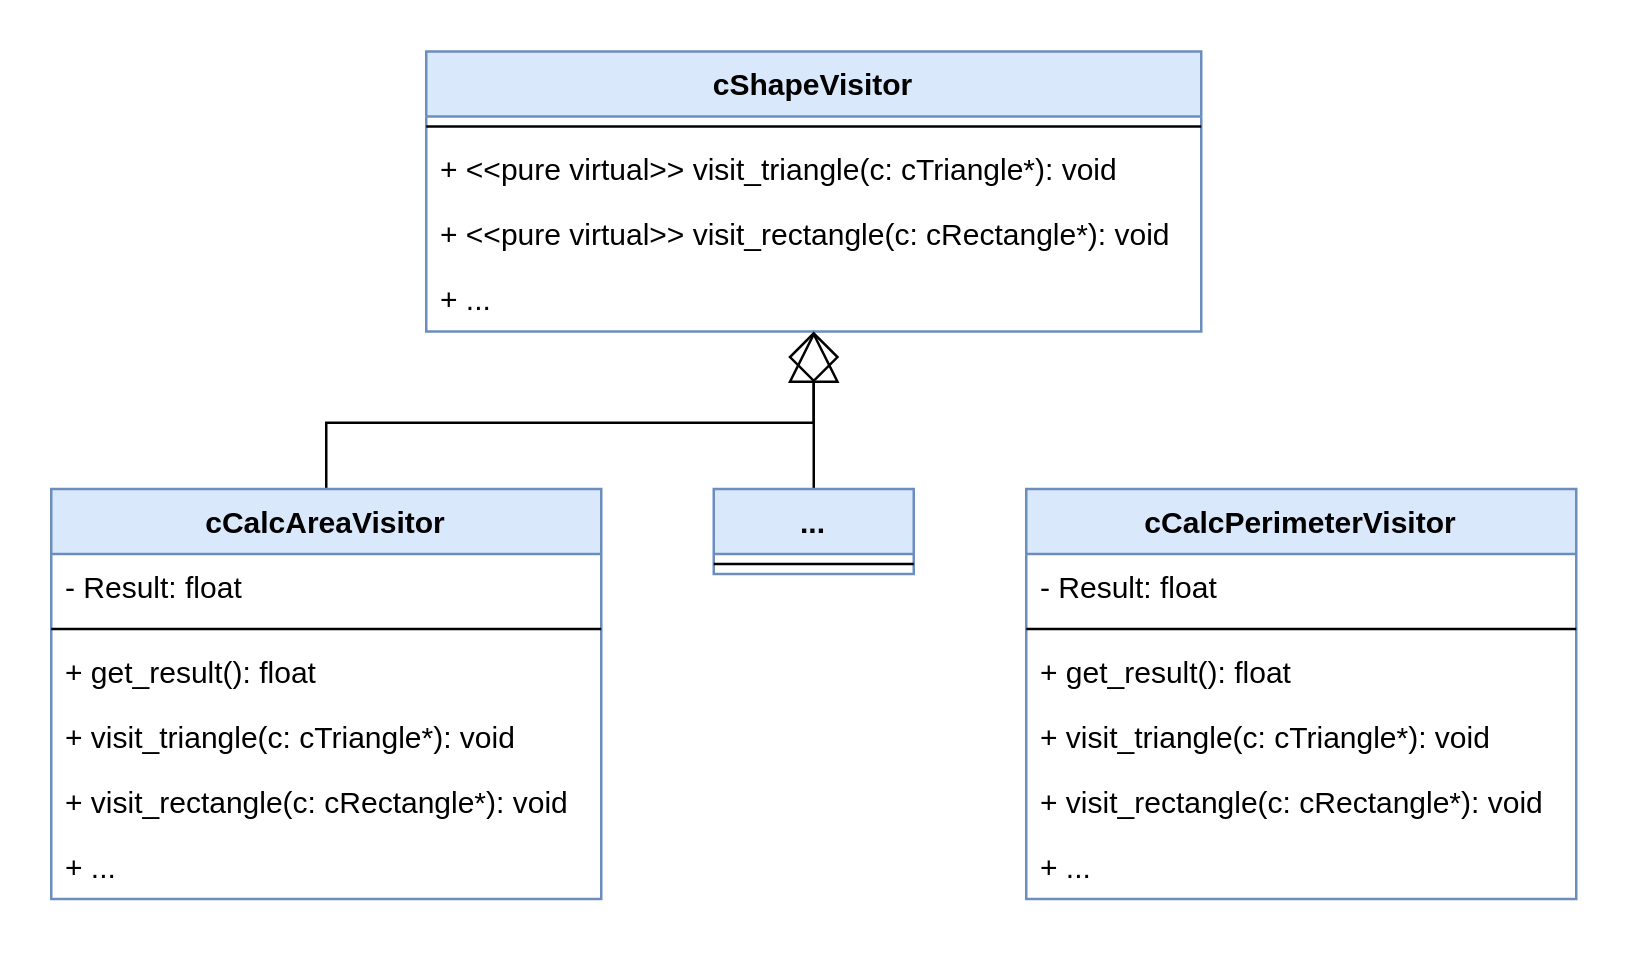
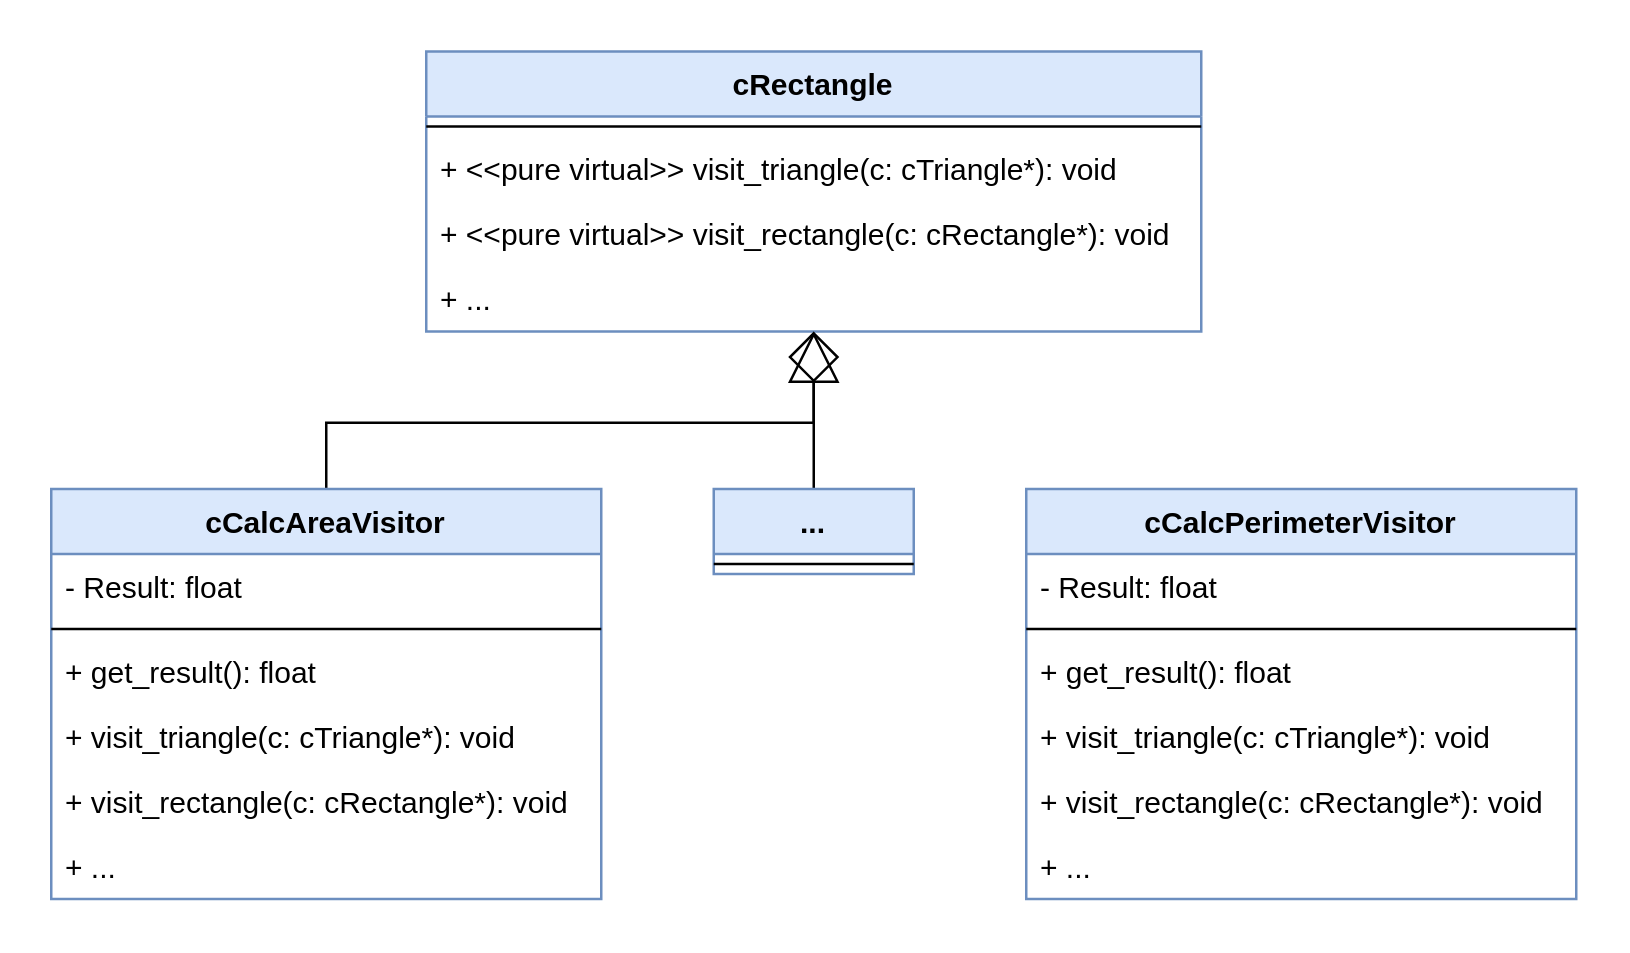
node "cShapeVisitor": label "cShapeVisitor" -> "cRectangle"
